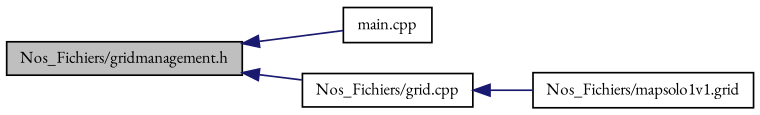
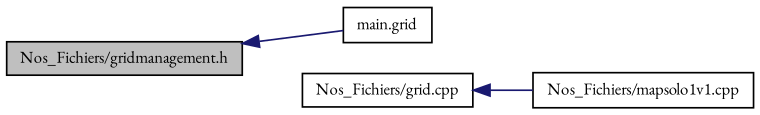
node "main.cpp": label "main.cpp" -> "main.grid"
edge "Nos_Fichiers/grid.cpp" -> "Nos_Fichiers/gridmanagement.h": removed
node "Nos_Fichiers/mapsolo1v1.grid": label "Nos_Fichiers/mapsolo1v1.grid" -> "Nos_Fichiers/mapsolo1v1.cpp"
